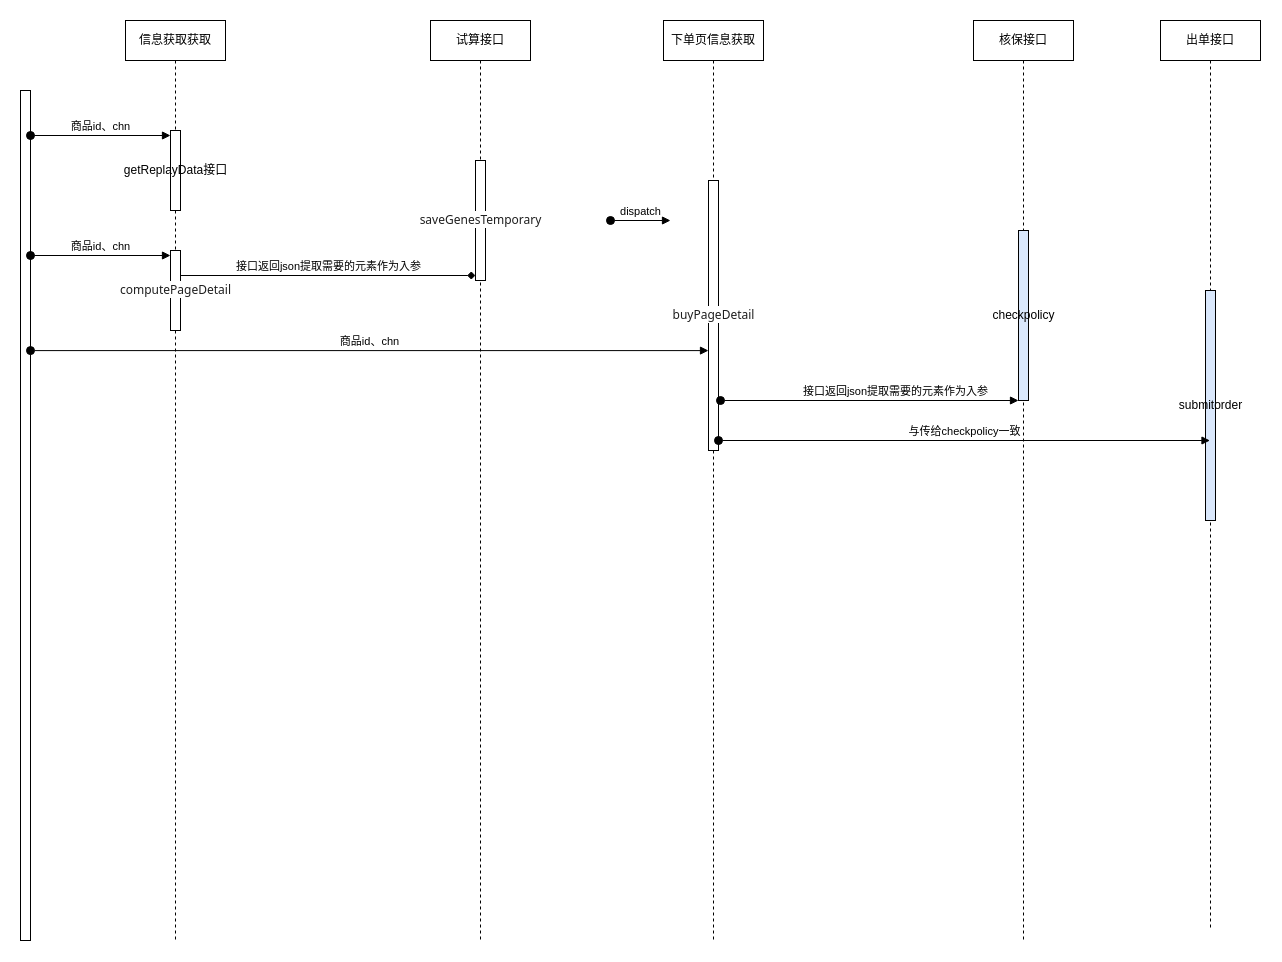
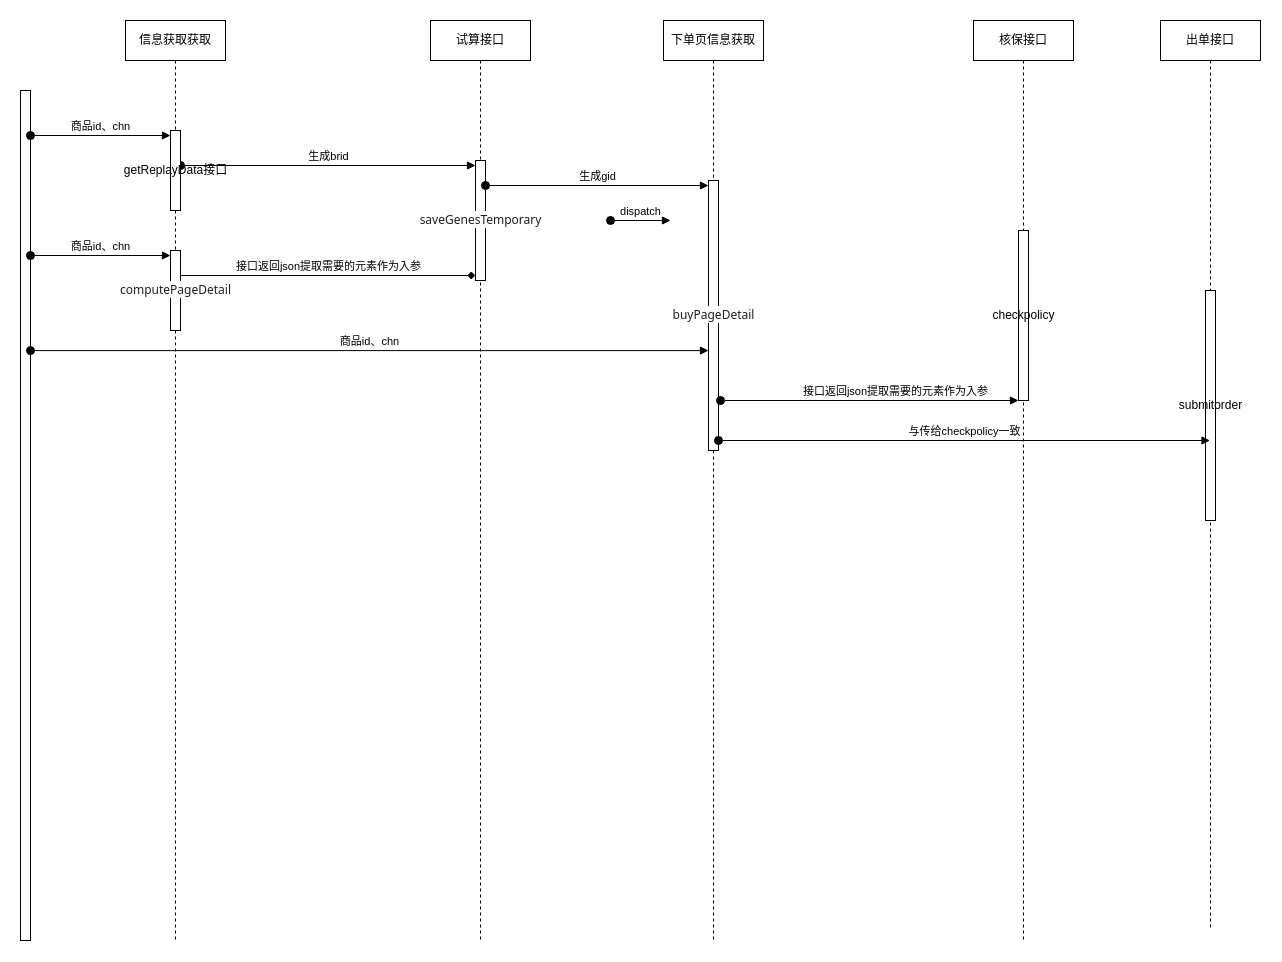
edge "getReplayData接口" -- "saveGenesTemporary": added, label "生成brid"
edge "saveGenesTemporary" -- "buyPageDetail": added, label "生成gid"
node "checkpolicy": fillcolor #dae8fc -> #ffffff
node "submitorder": fillcolor #dae8fc -> #ffffff
